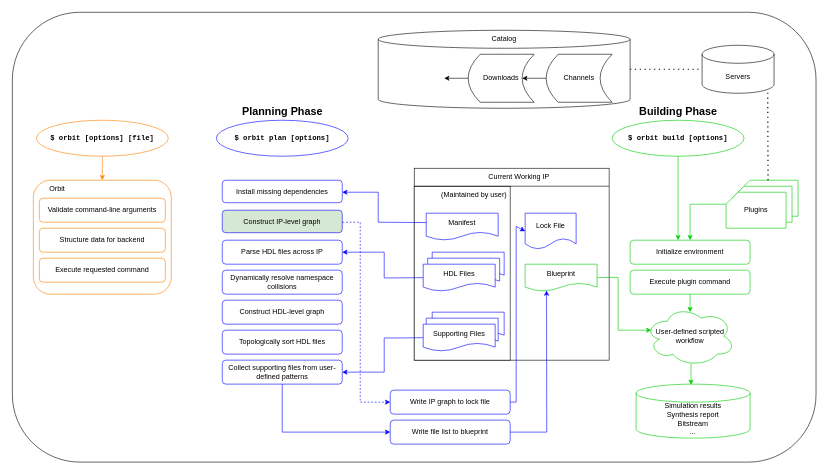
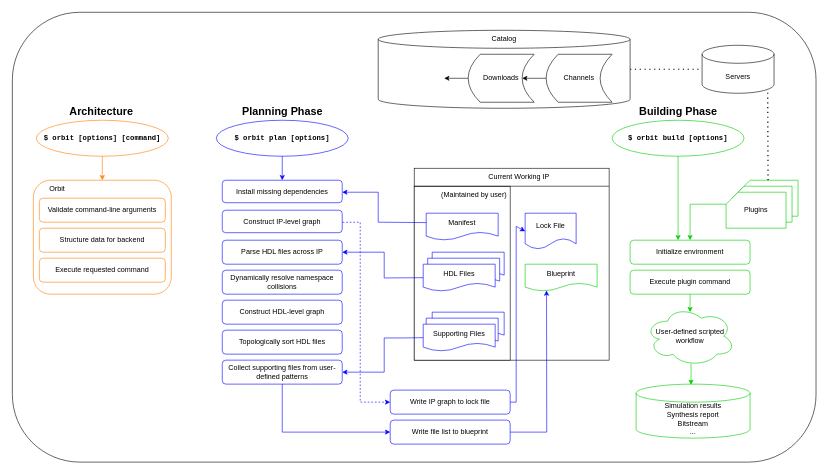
node "Architecture": added
node "$ orbit [options] [file]": label "$ orbit [options] [file]" -> "$ orbit [options] [command]"
edge "$ orbit plan [options]" -> "Install missing dependencies": added
node "Construct IP-level graph": fillcolor #d5e8d4 -> #ffffff
edge "Blueprint" -> "User-defined scripted workflow": removed
